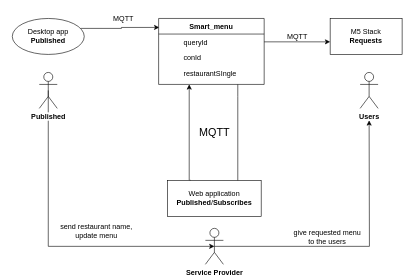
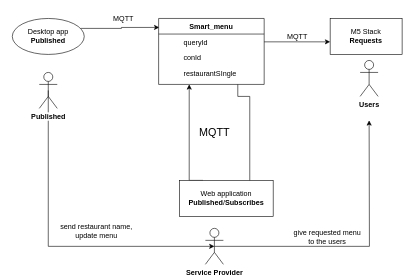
node "Users": moved (369, 90) -> (369, 78)
node "Web application Published/Subscribes": moved (215, 198) -> (227, 198)
